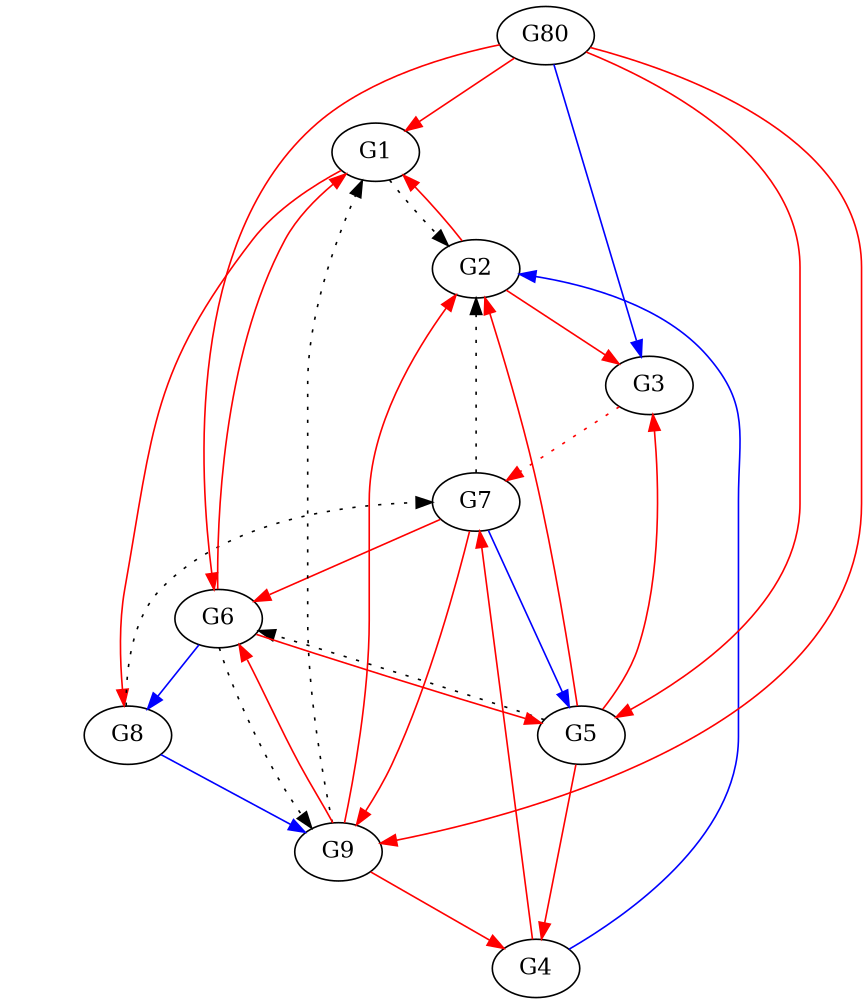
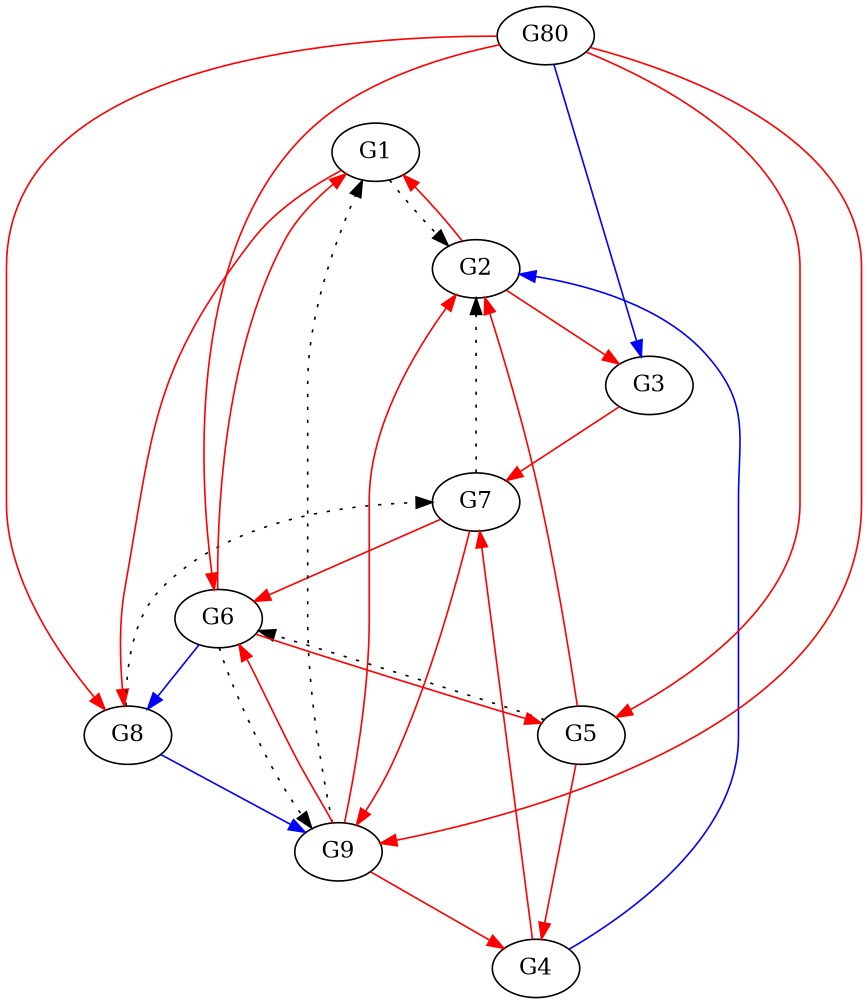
edge "G80" -> "G1": now "G80" -> "G8"
edge "G3" -> "G7": style dotted -> solid
edge "G5" -> "G3": removed
edge "G7" -> "G5": removed
